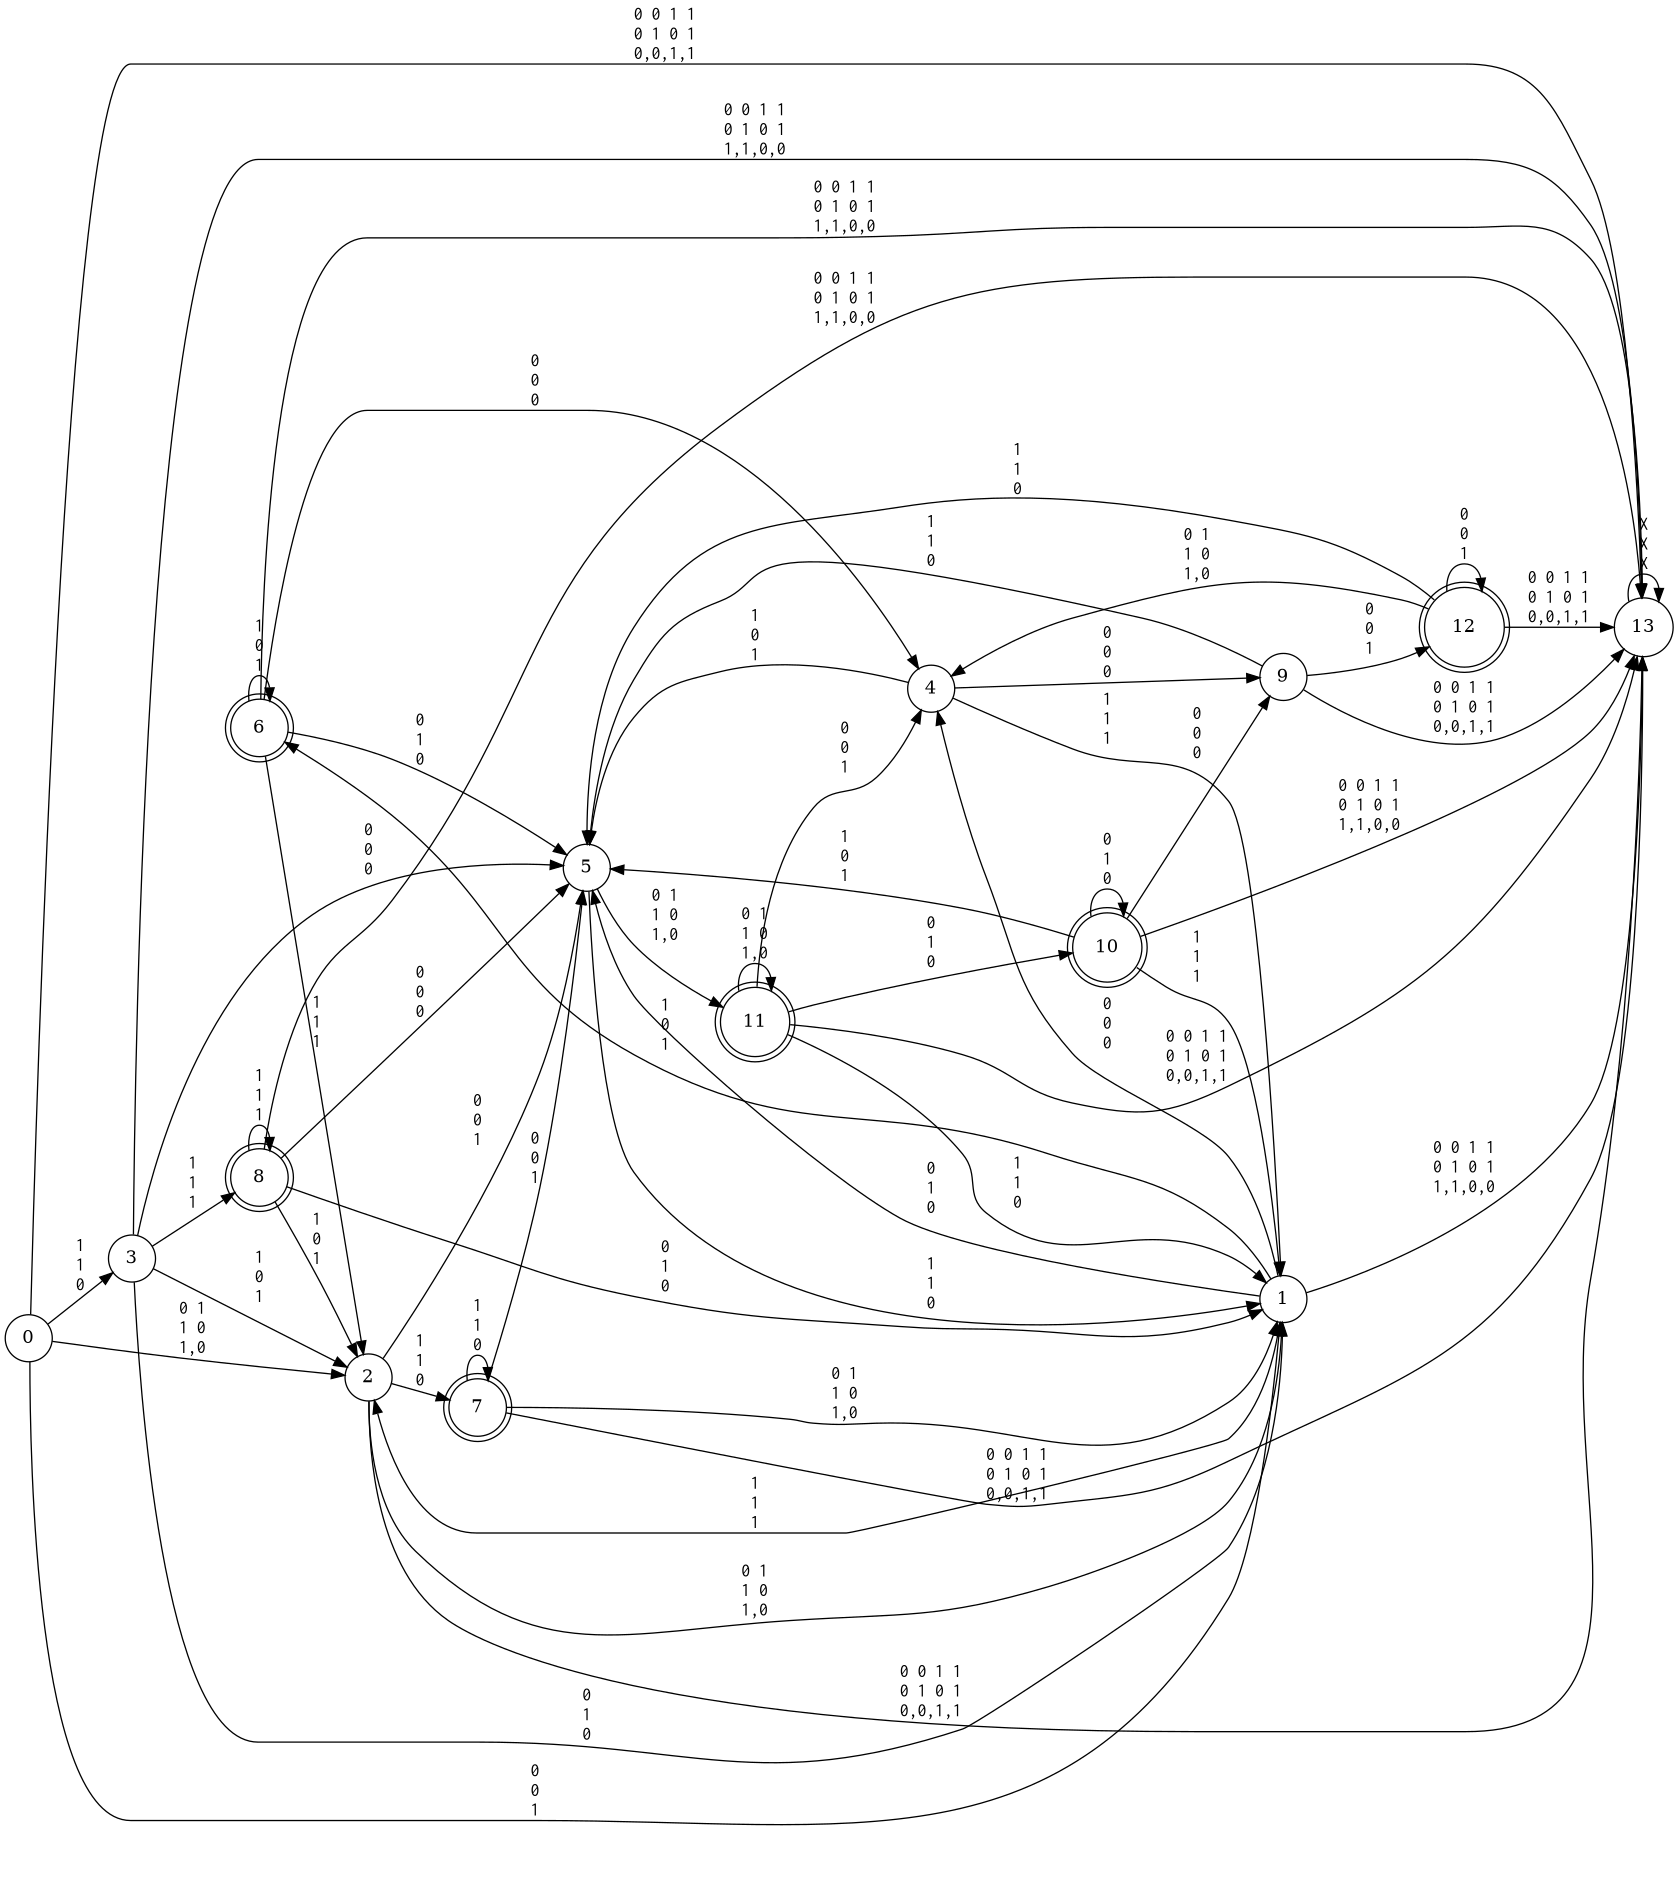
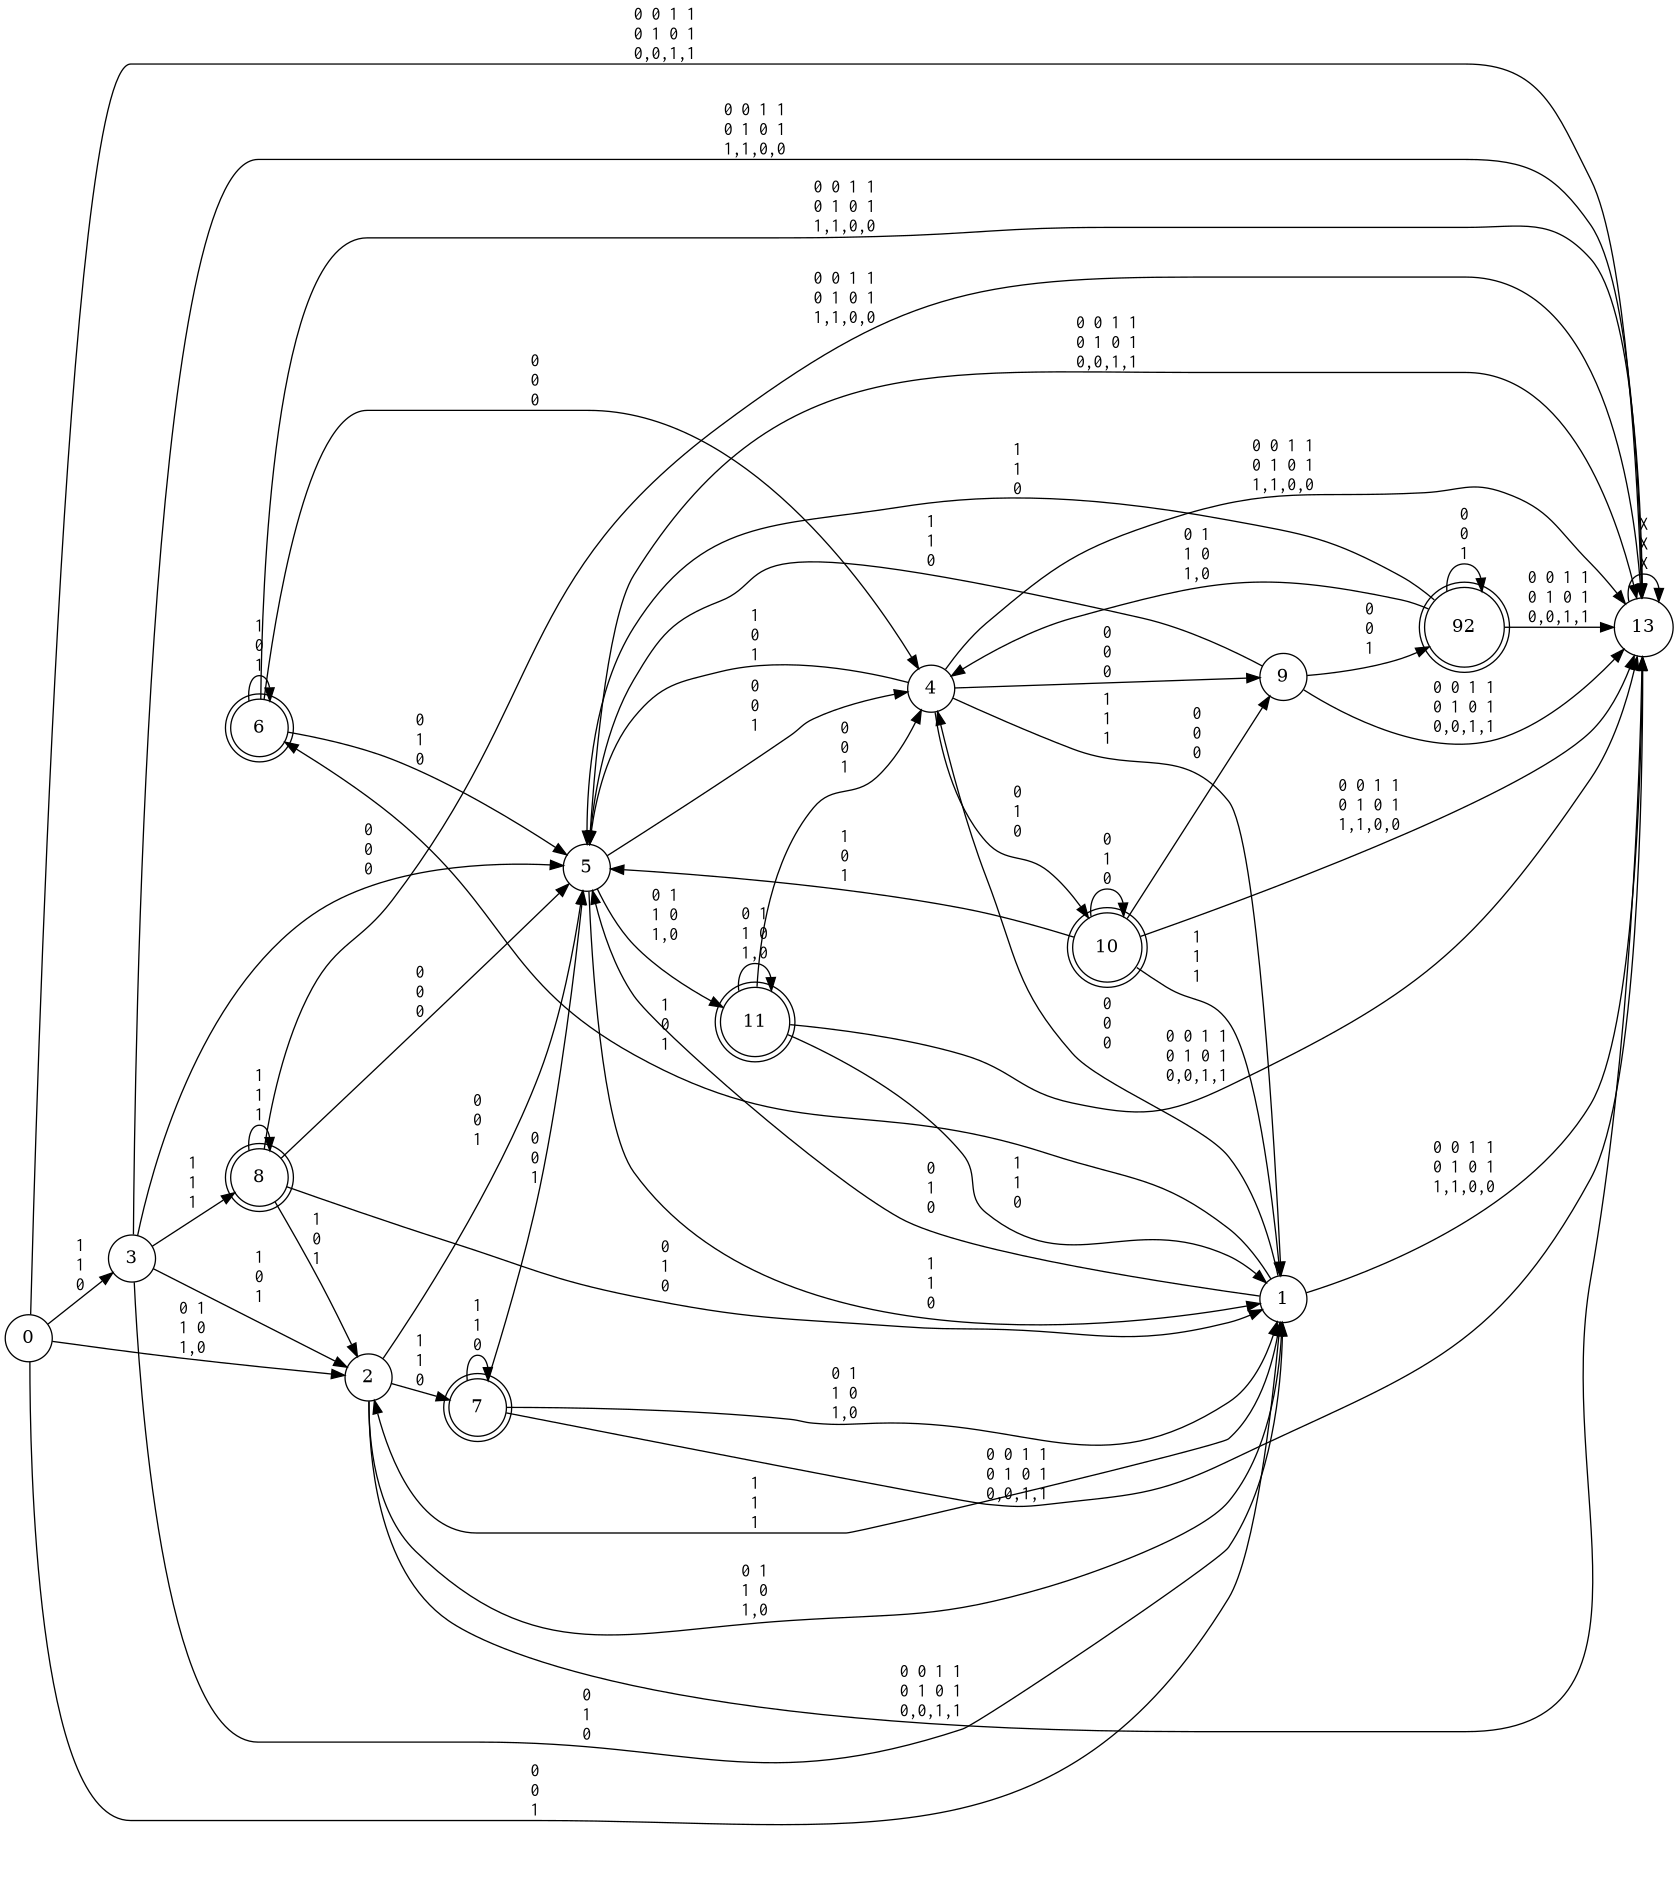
edge "5" -> "13": added, label "0 0 1 1 0 1 0 1 0,0,1,1"
edge "4" -> "13": added, label "0 0 1 1 0 1 0 1 1,1,0,0"
node "12": label "12" -> "92"
edge "5" -> "4": added, label "0 0 1"
edge "11" -> "10": now "4" -> "10"
edge "6" -> "2": removed, label "1 1 1"
